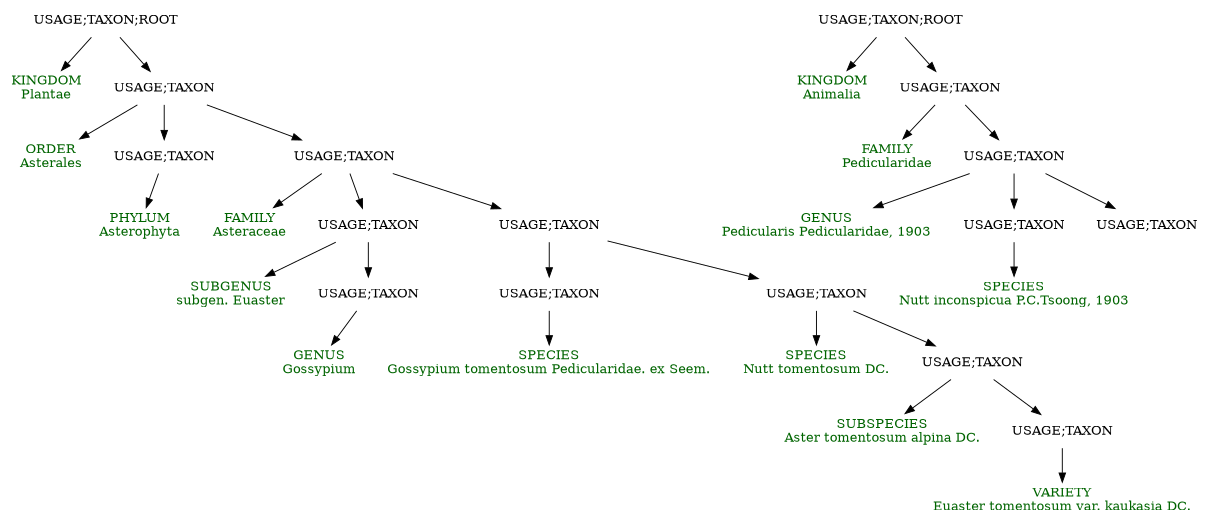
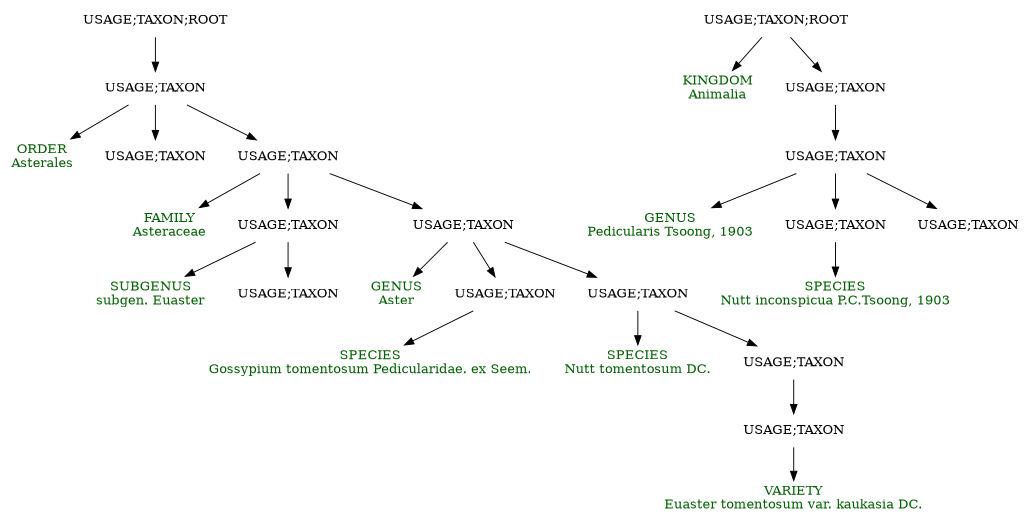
node "KINGDOM Plantae": removed
node "FAMILY Pedicularidae": removed
node "PHYLUM Asterophyta": removed
node "GENUS Pedicularis Pedicularidae, 1903": label "GENUS Pedicularis Pedicularidae, 1903" -> "GENUS Pedicularis Tsoong, 1903"
node "GENUS Aster": added
node "GENUS Gossypium": removed
node "SUBSPECIES Aster tomentosum alpina DC.": removed
